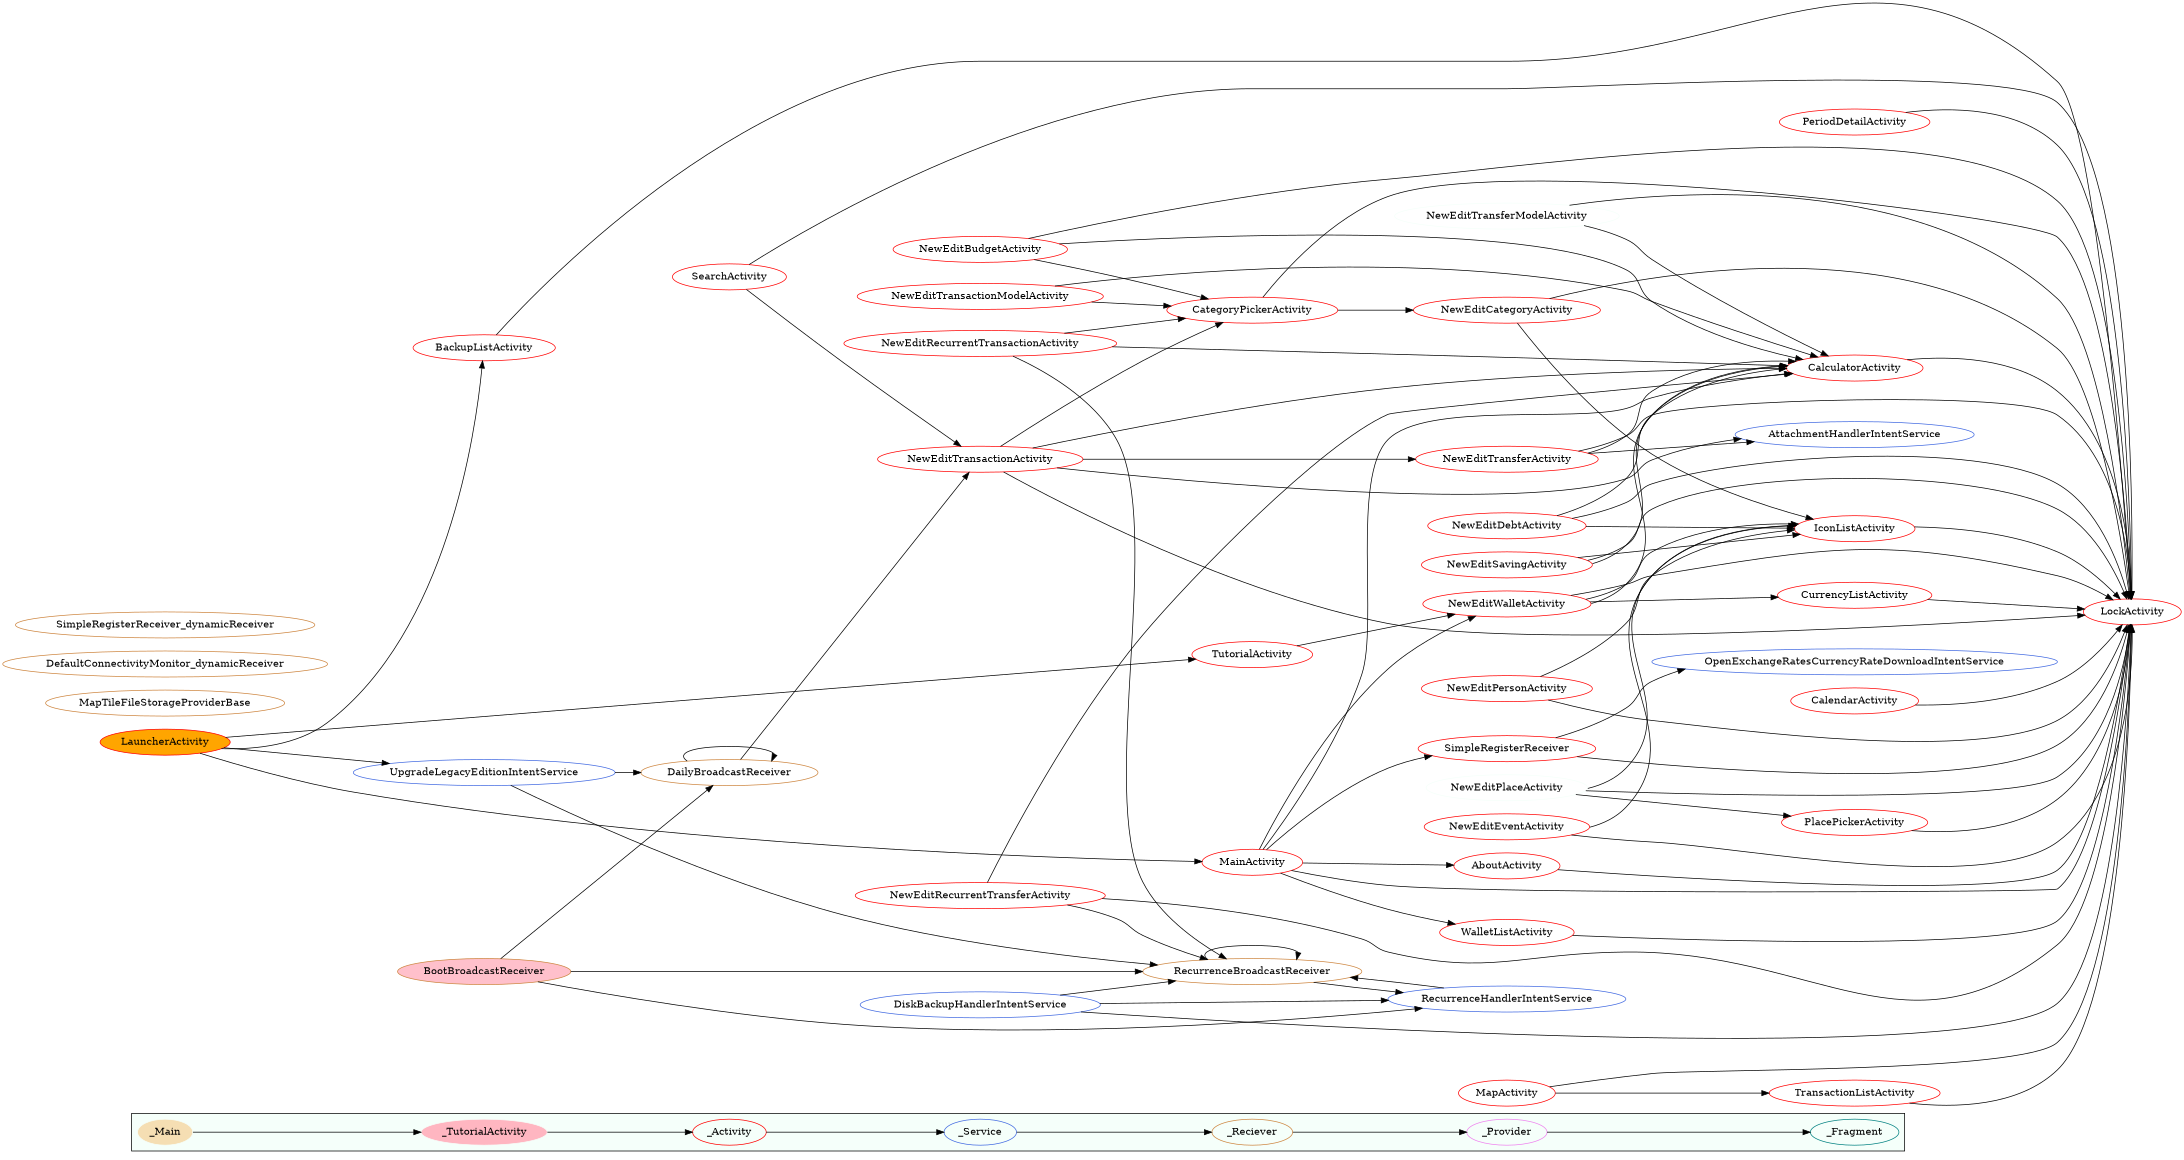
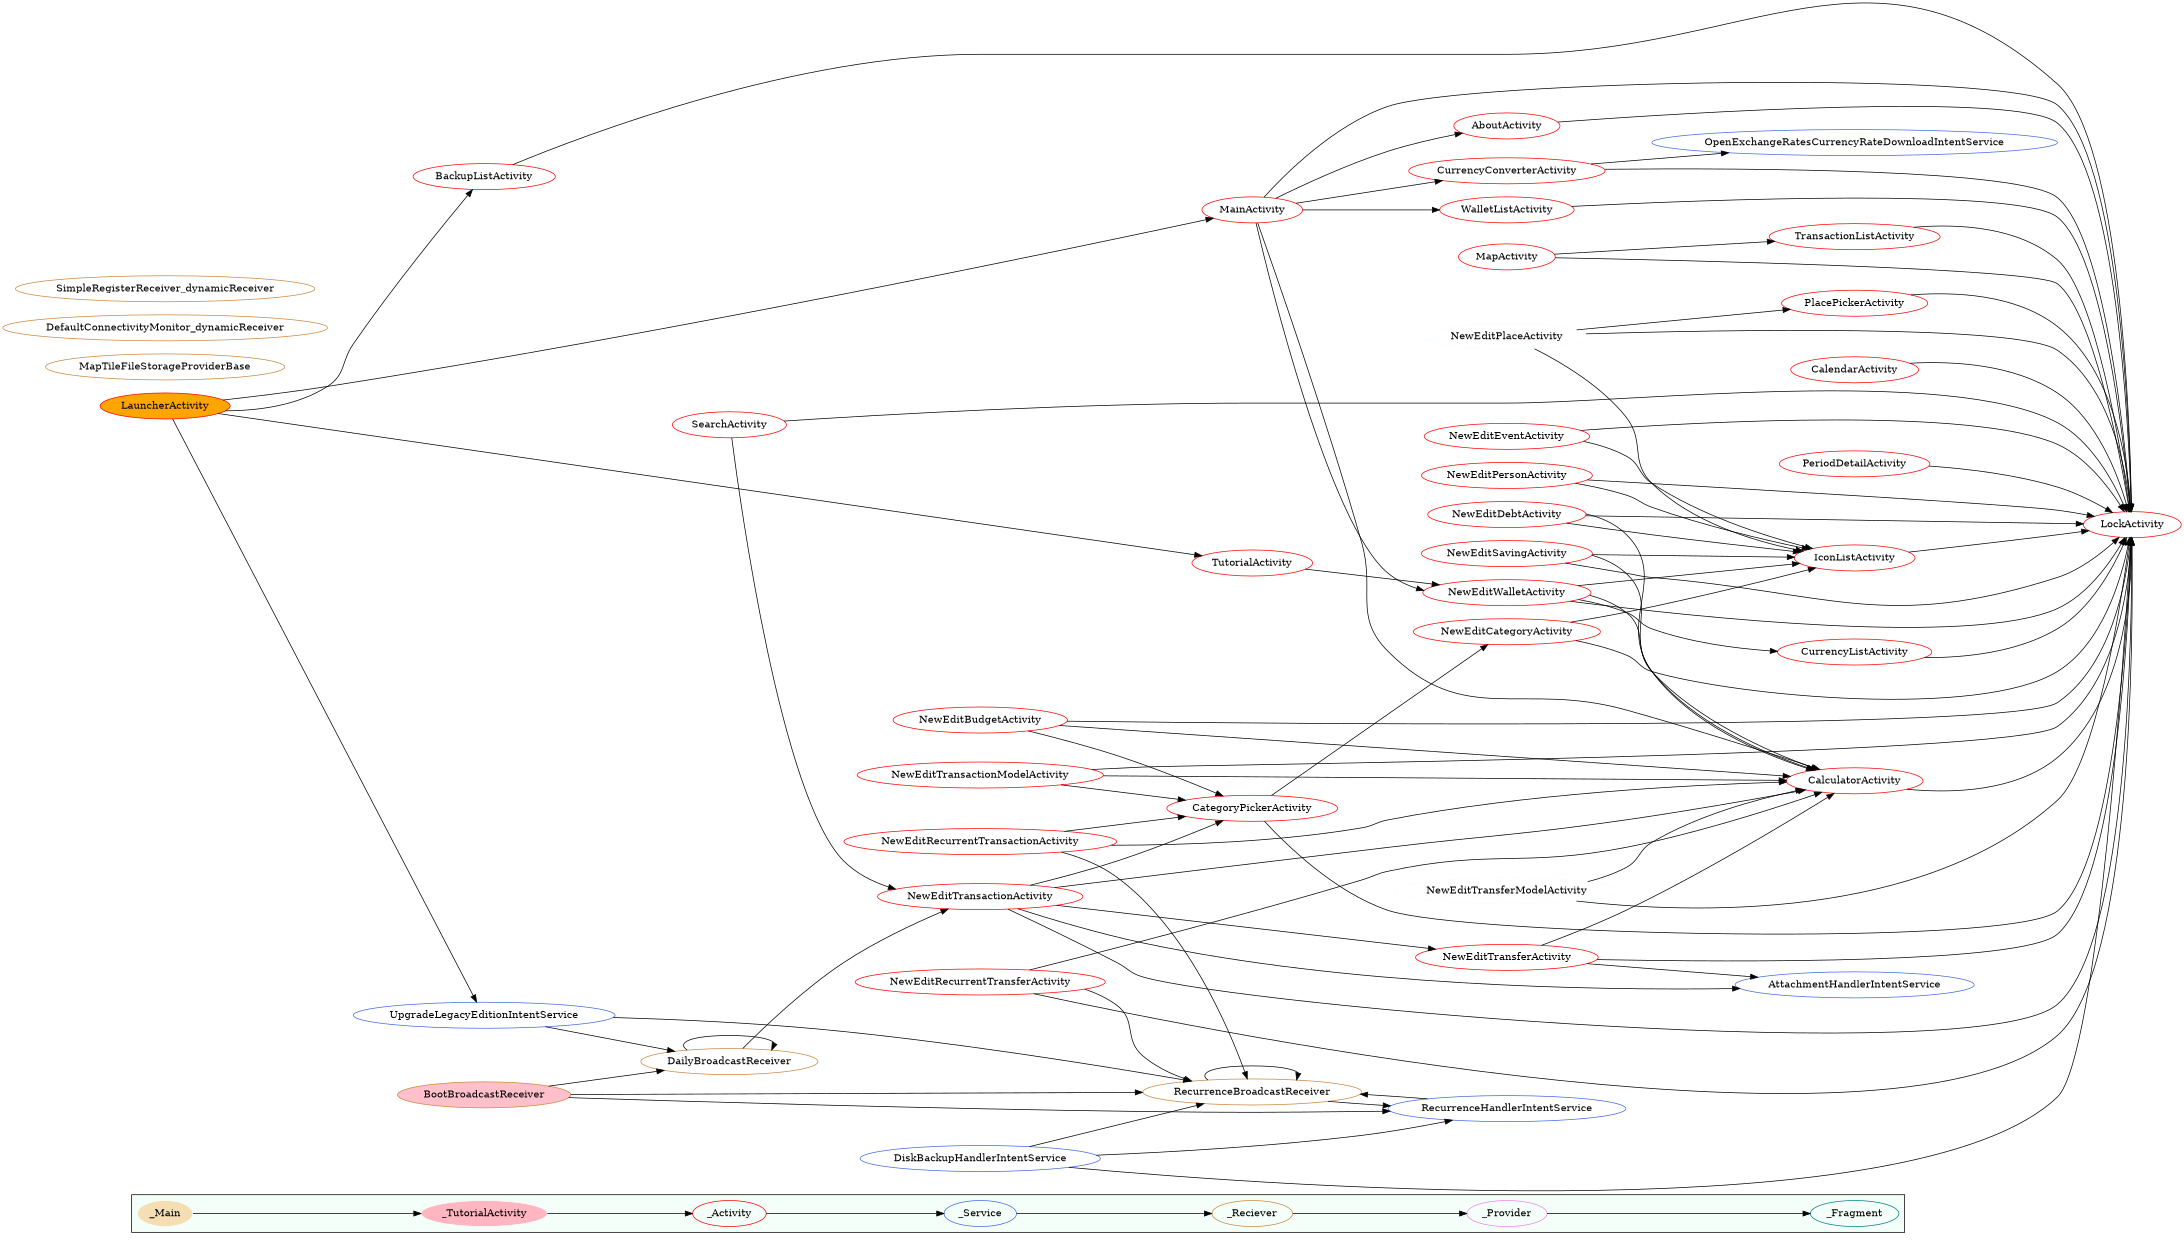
node "SimpleRegisterReceiver": label "SimpleRegisterReceiver" -> "CurrencyConverterActivity"
edge "NewEditTransactionModelActivity" -> "LockActivity": added
